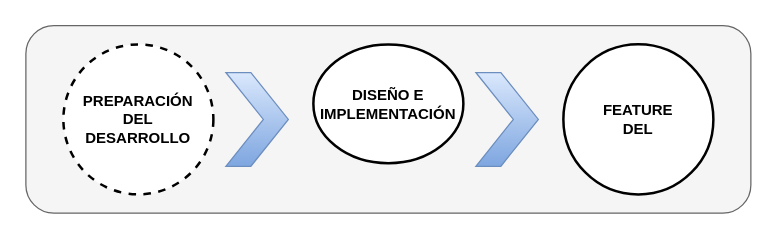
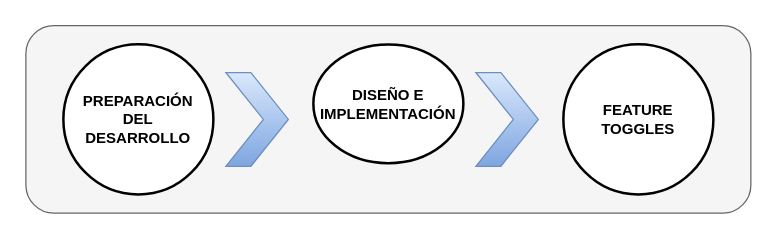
node "PREPARACIÓN DEL DESARROLLO": style dashed -> solid
node "FEATURE DEL": label "FEATURE DEL" -> "FEATURE TOGGLES"
